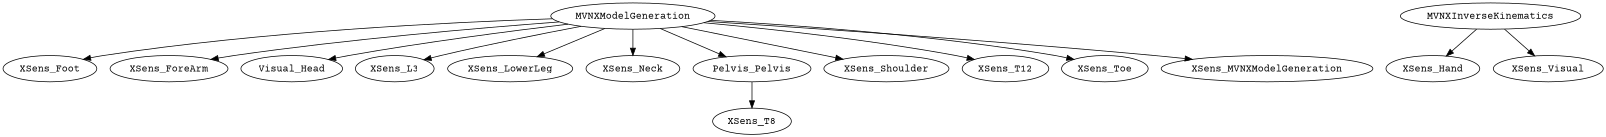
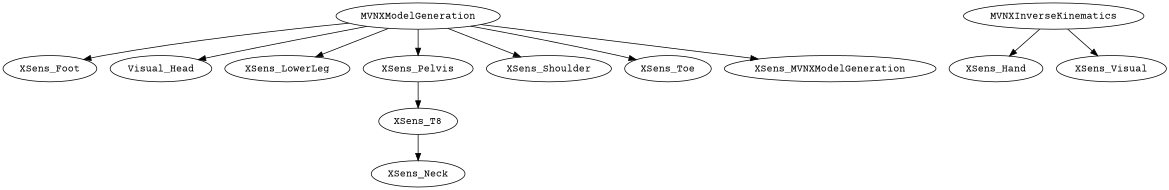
edge "MVNXModelGeneration" -> "XSens_Neck": now "XSens_T8" -> "XSens_Neck"
node "XSens_ForeArm": removed
node "XSens_L3": removed
node "Pelvis_Pelvis": label "Pelvis_Pelvis" -> "XSens_Pelvis"
node "XSens_T12": removed
